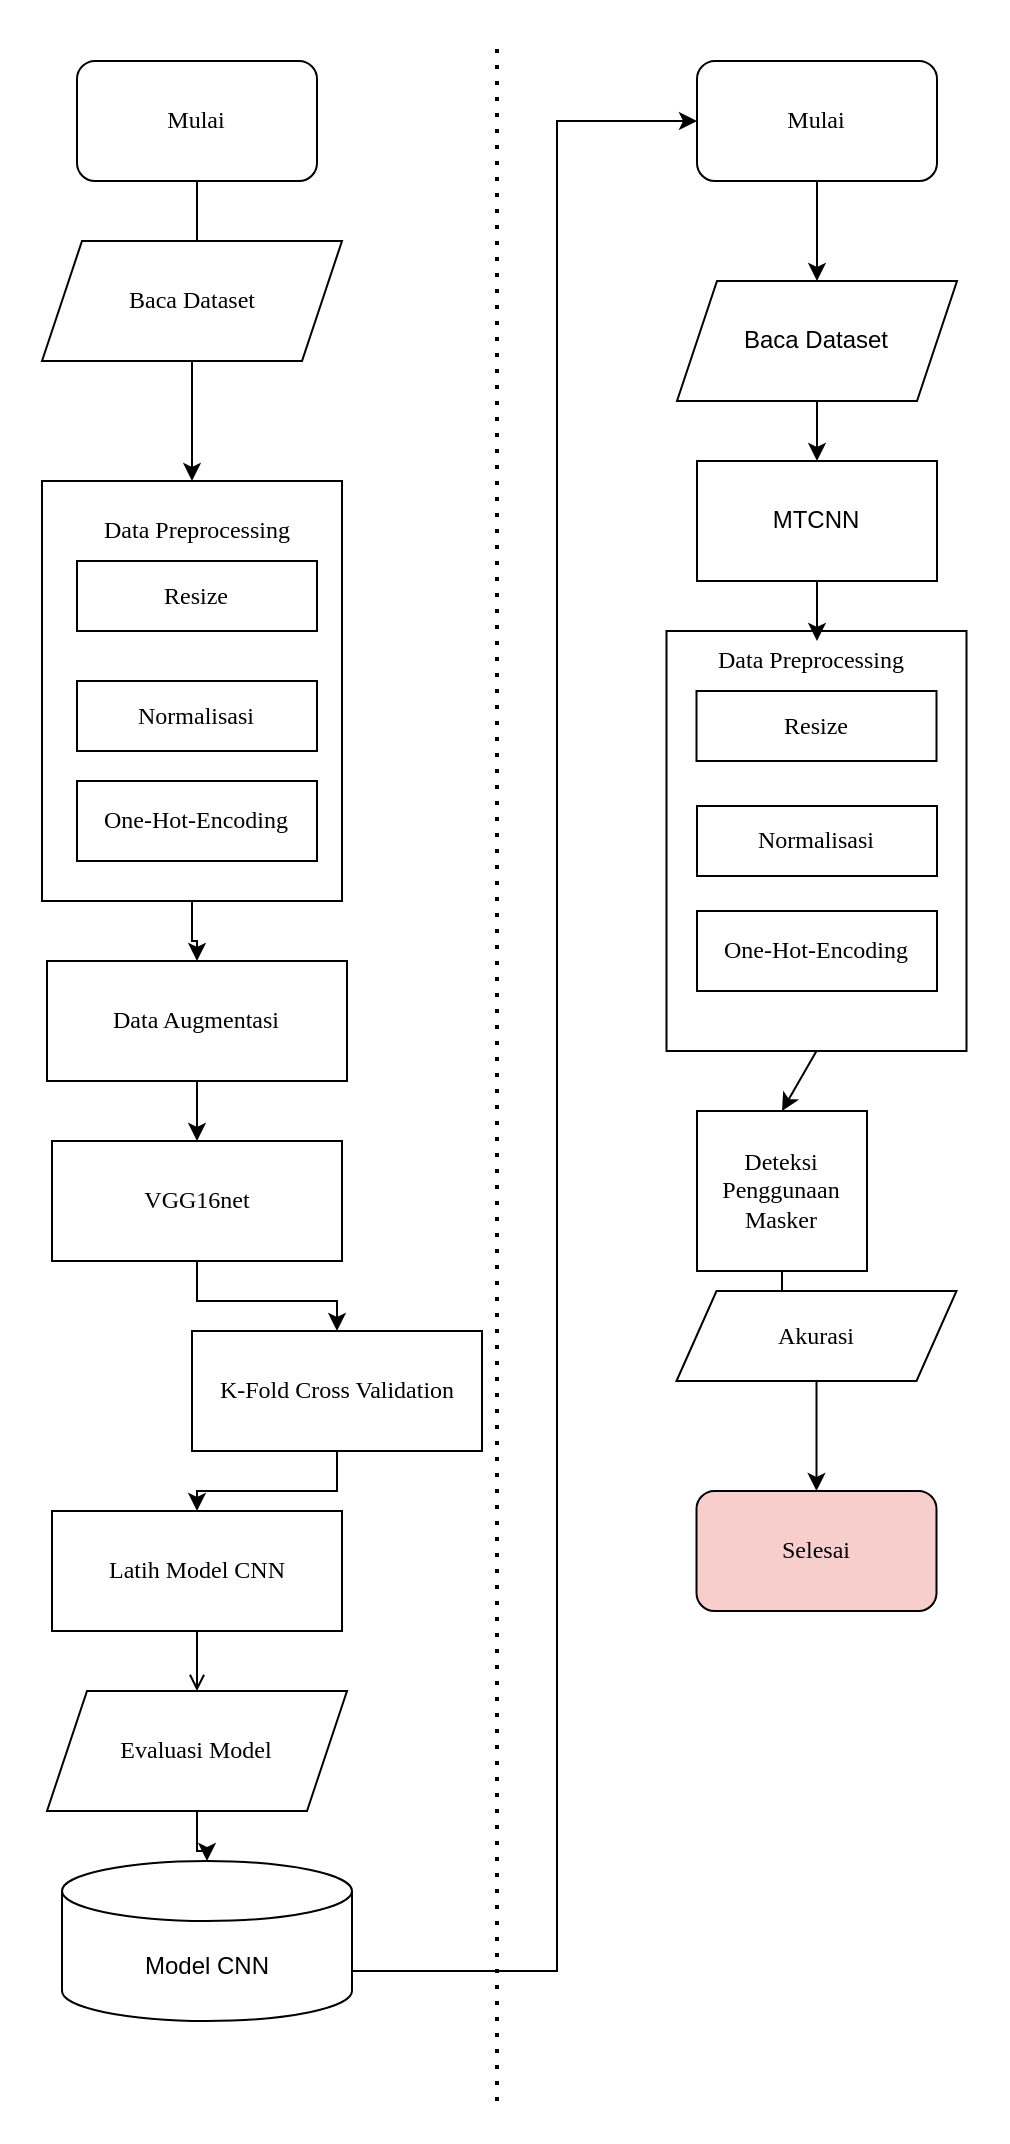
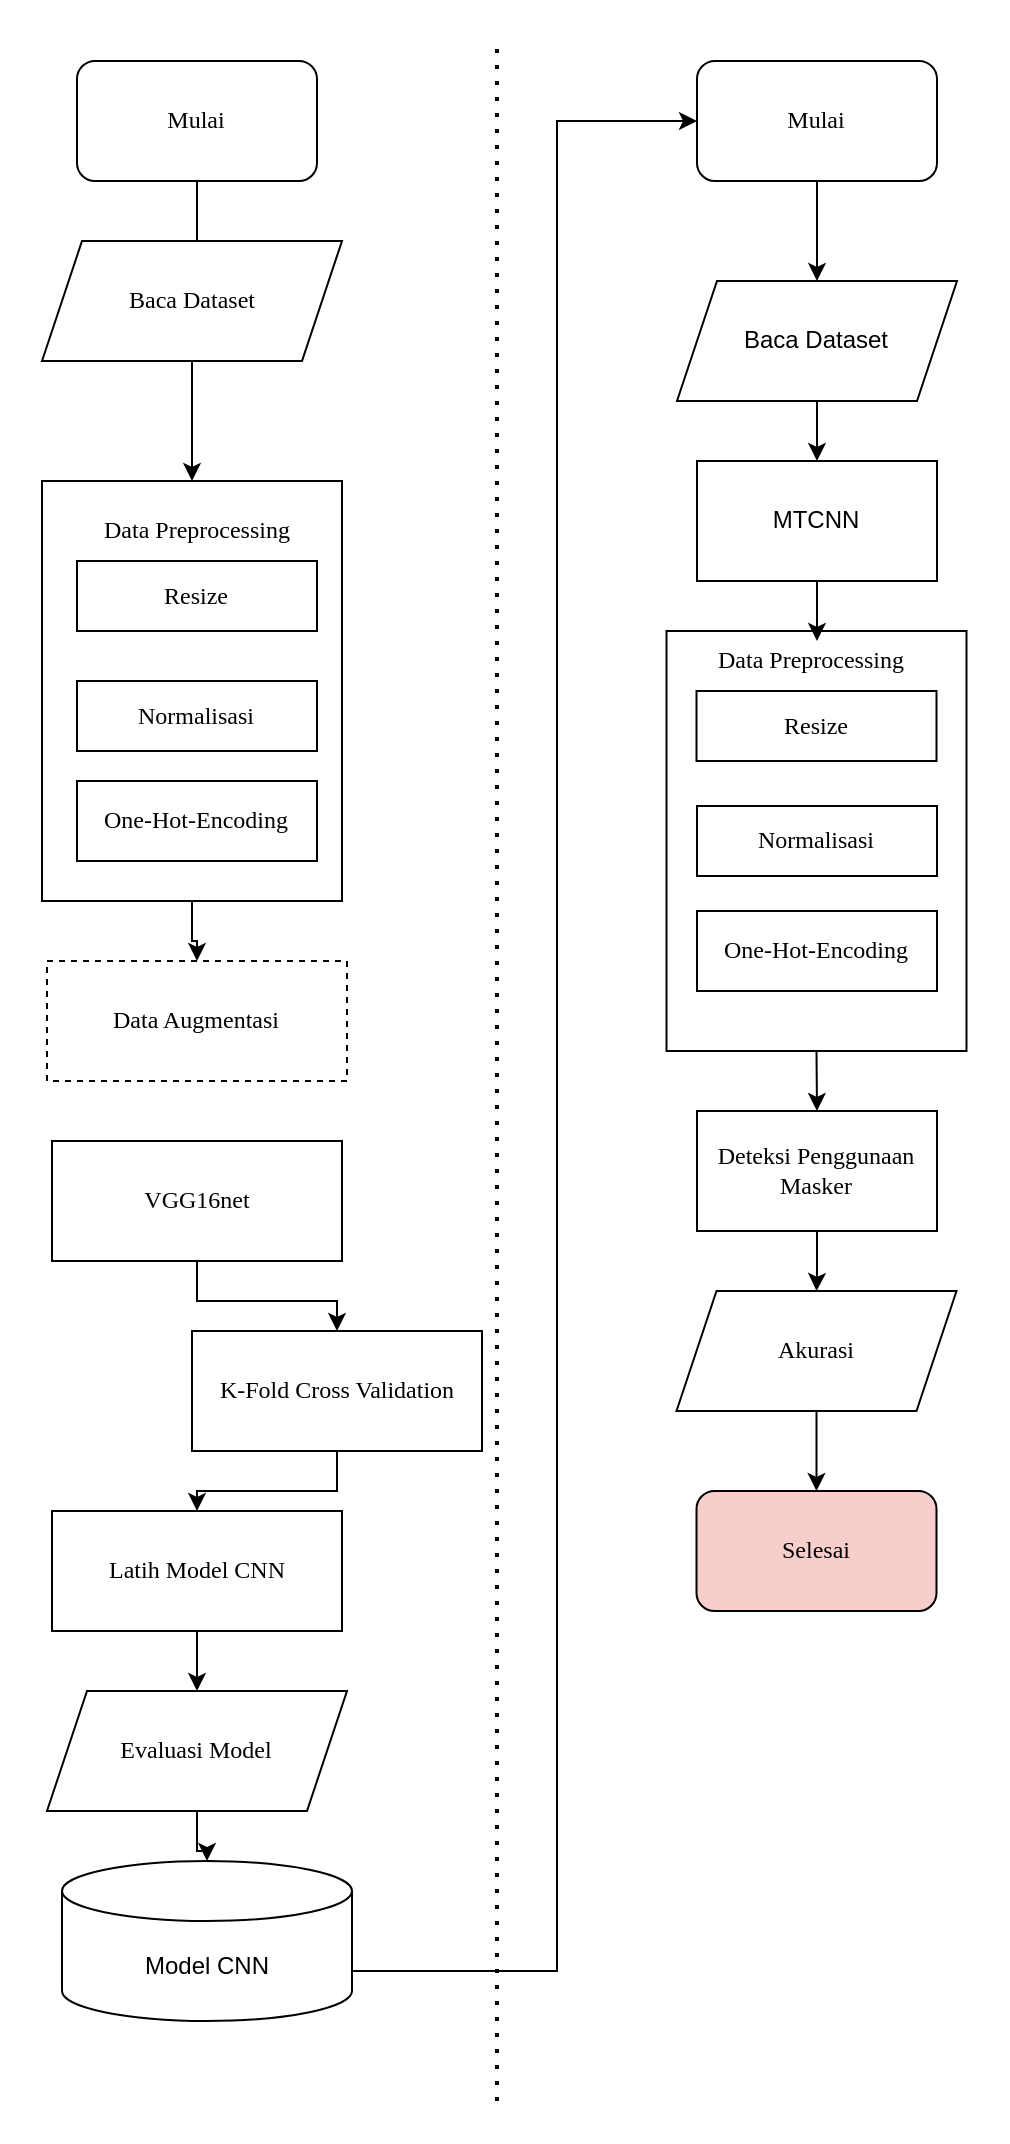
node "Data Augmentasi": style solid -> dashed
edge "Data Augmentasi" -> "VGG16net": removed
node "Deteksi Penggunaan Masker": size 170x160 -> 240x120
node "Akurasi": size 280x90 -> 280x120
edge "Latih Model CNN" -> "Evaluasi Model": arrowhead open -> classic
